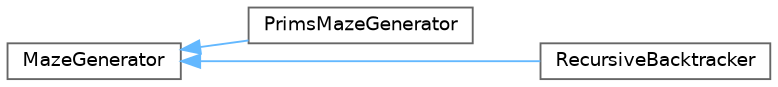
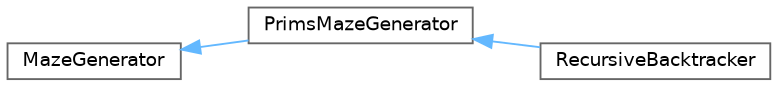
edge "RecursiveBacktracker" -> "MazeGenerator": now "RecursiveBacktracker" -> "PrimsMazeGenerator"
